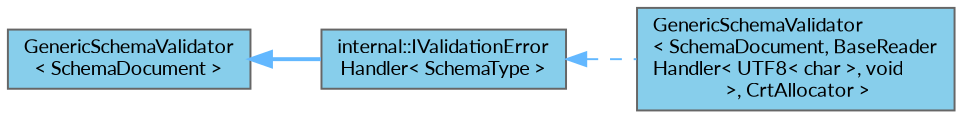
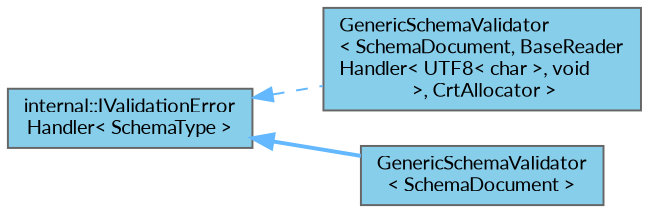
edge "internal::IValidationError Handler< SchemaType >" -> "GenericSchemaValidator < SchemaDocument >": reversed
